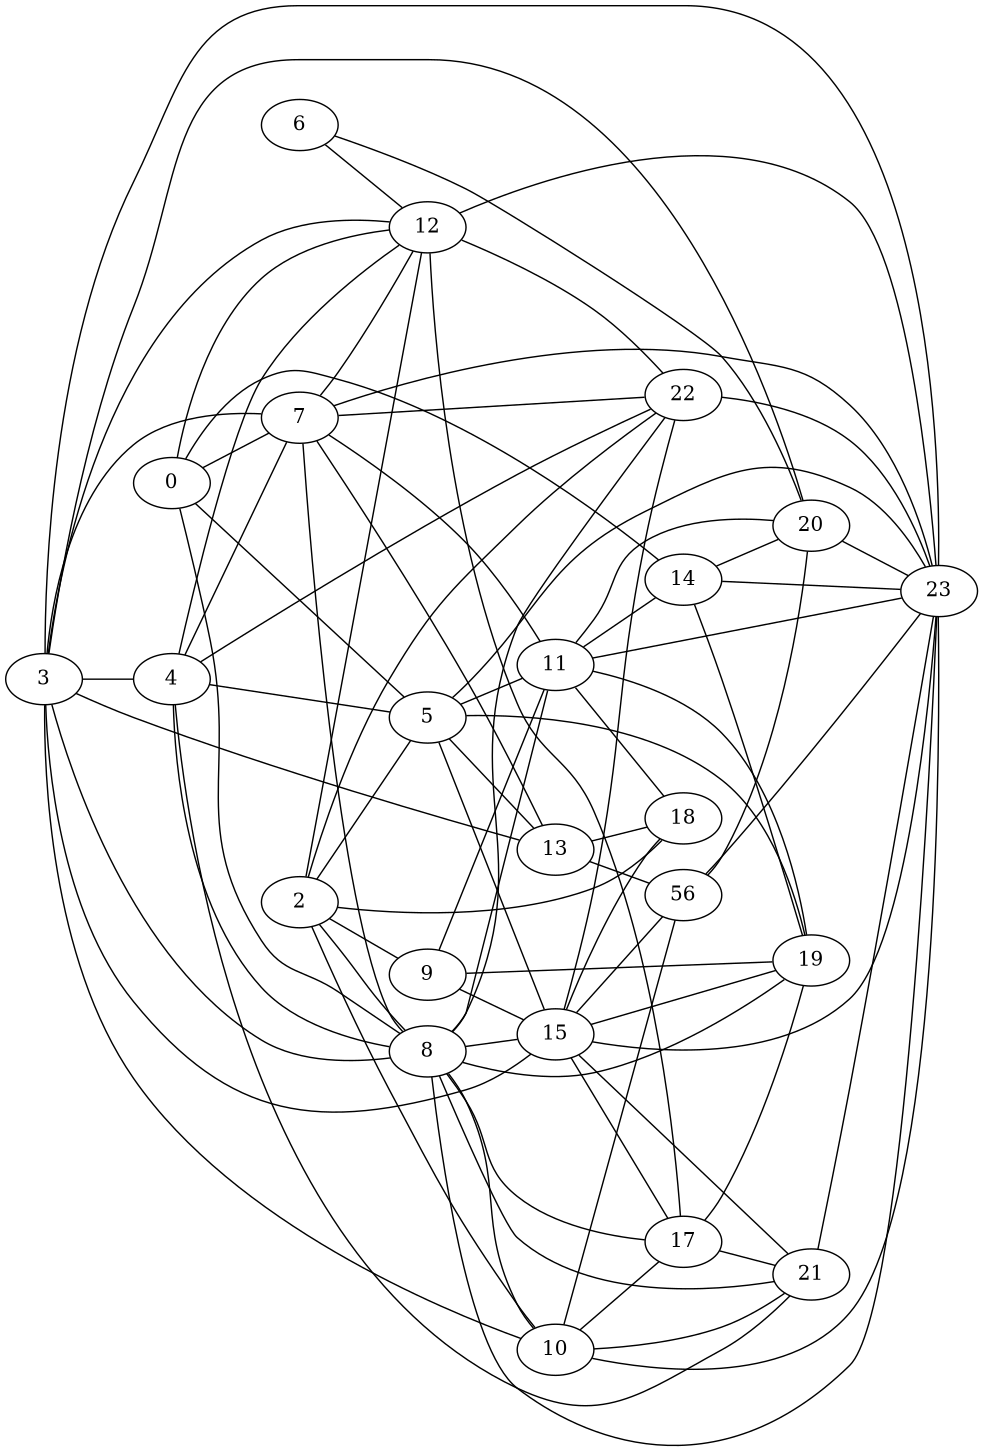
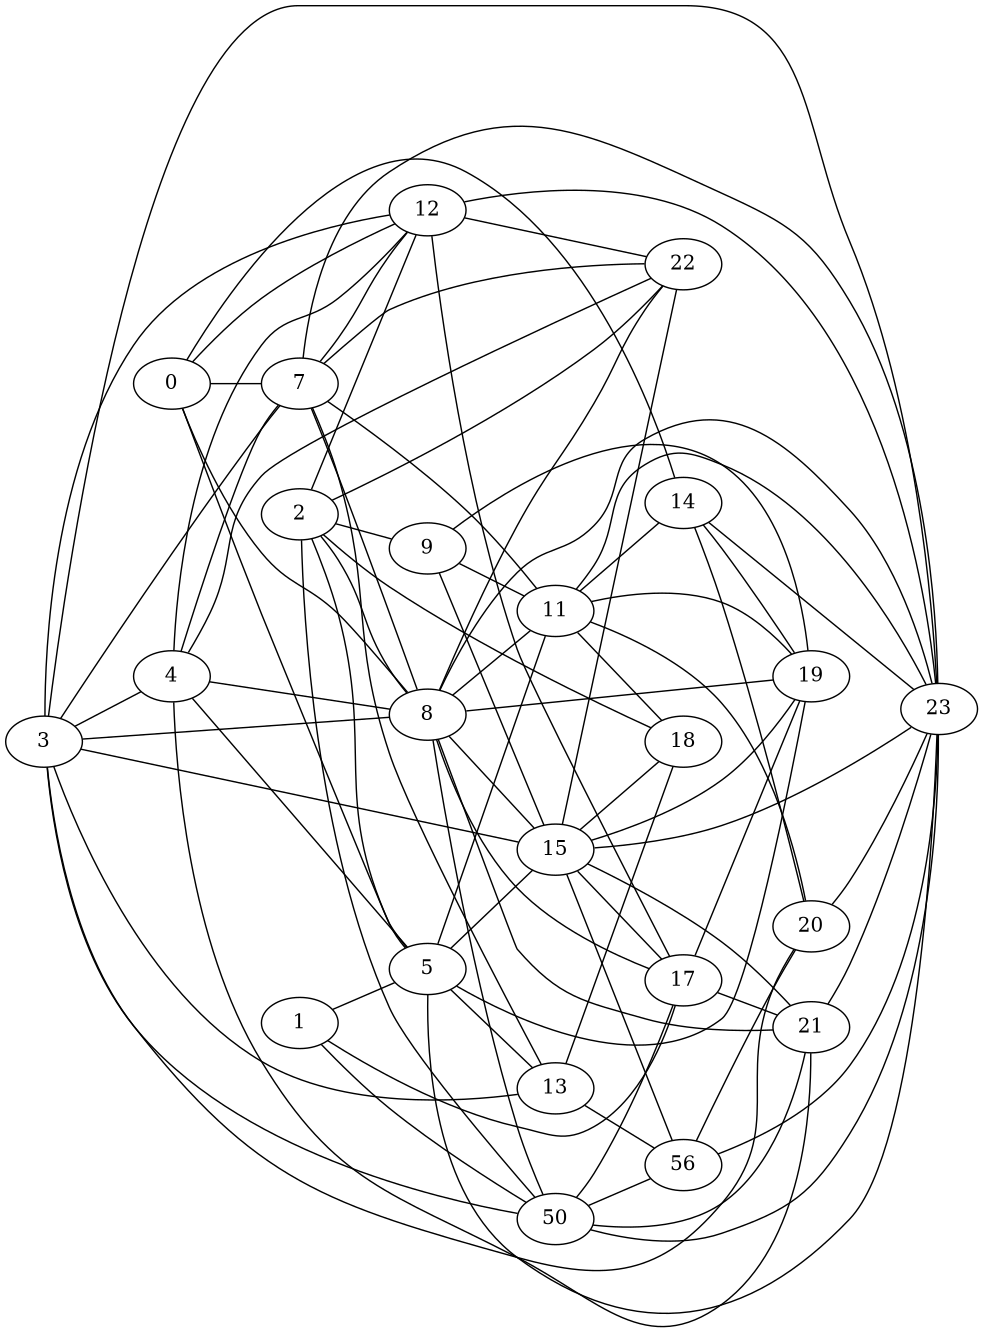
node "6": removed
edge "22" -- "23": removed
node "1": added
node "10": label "10" -> "50"
